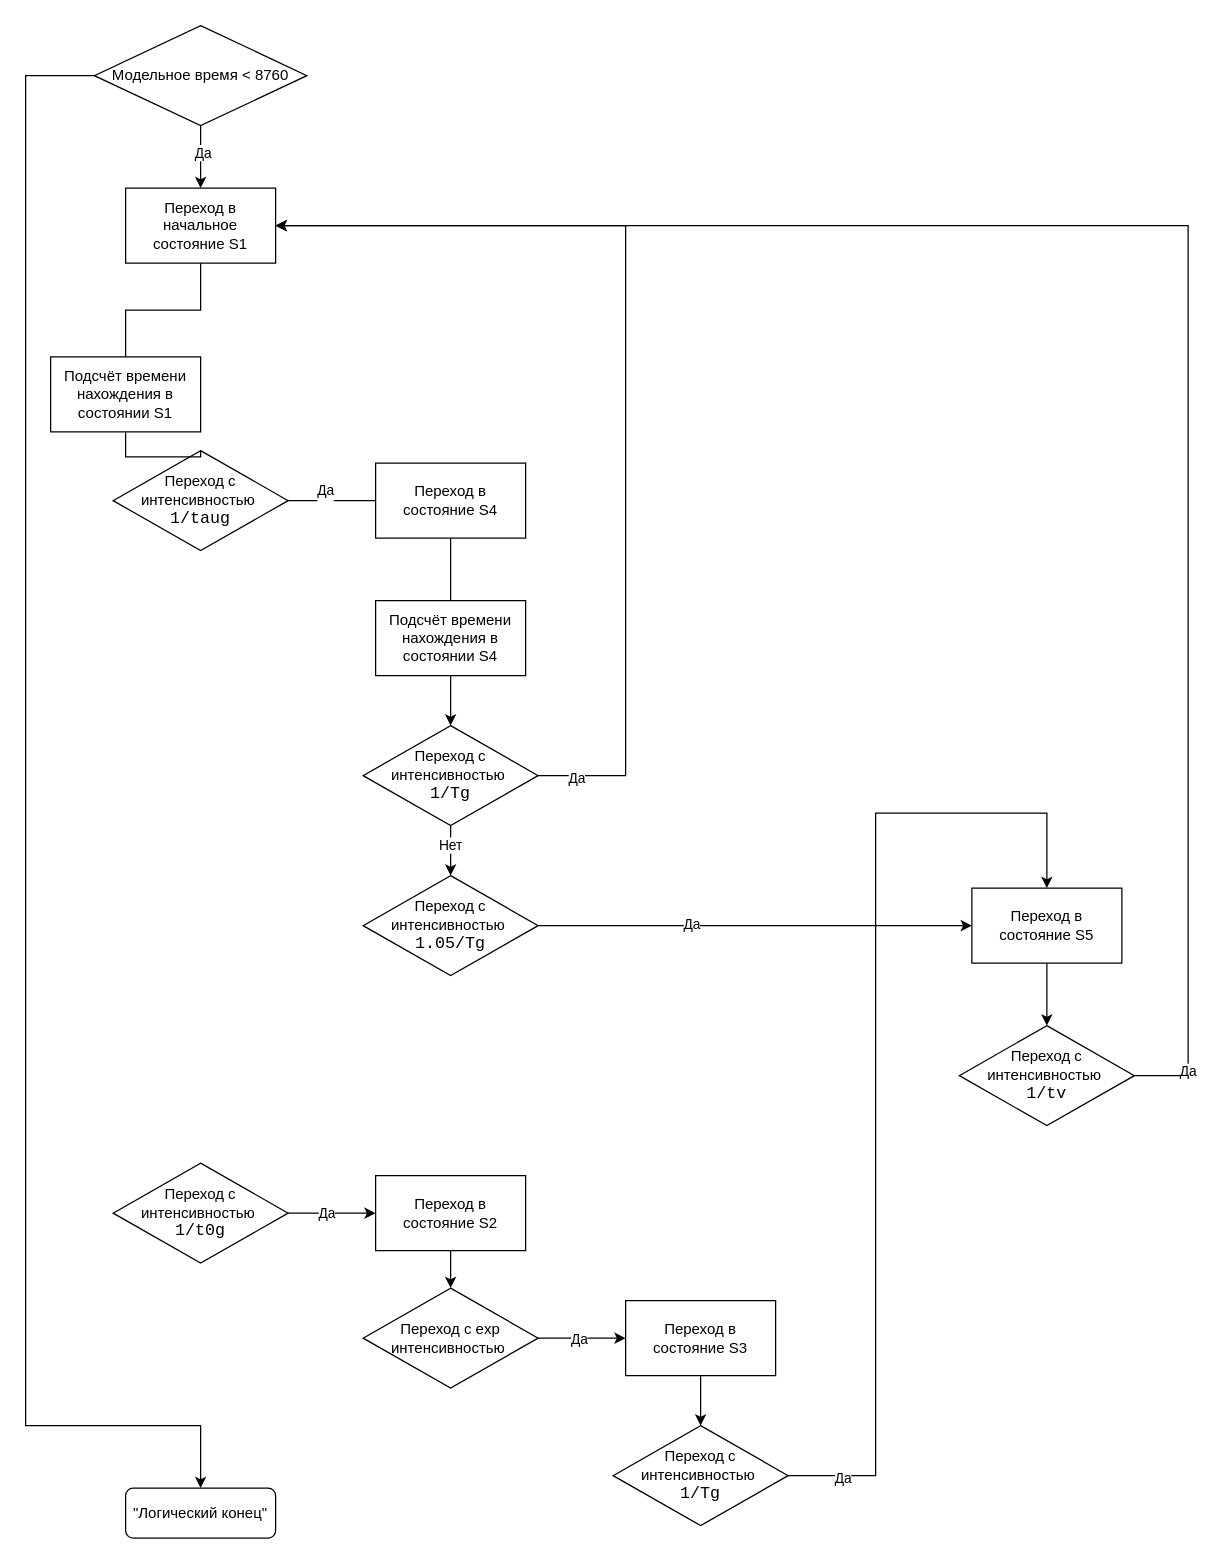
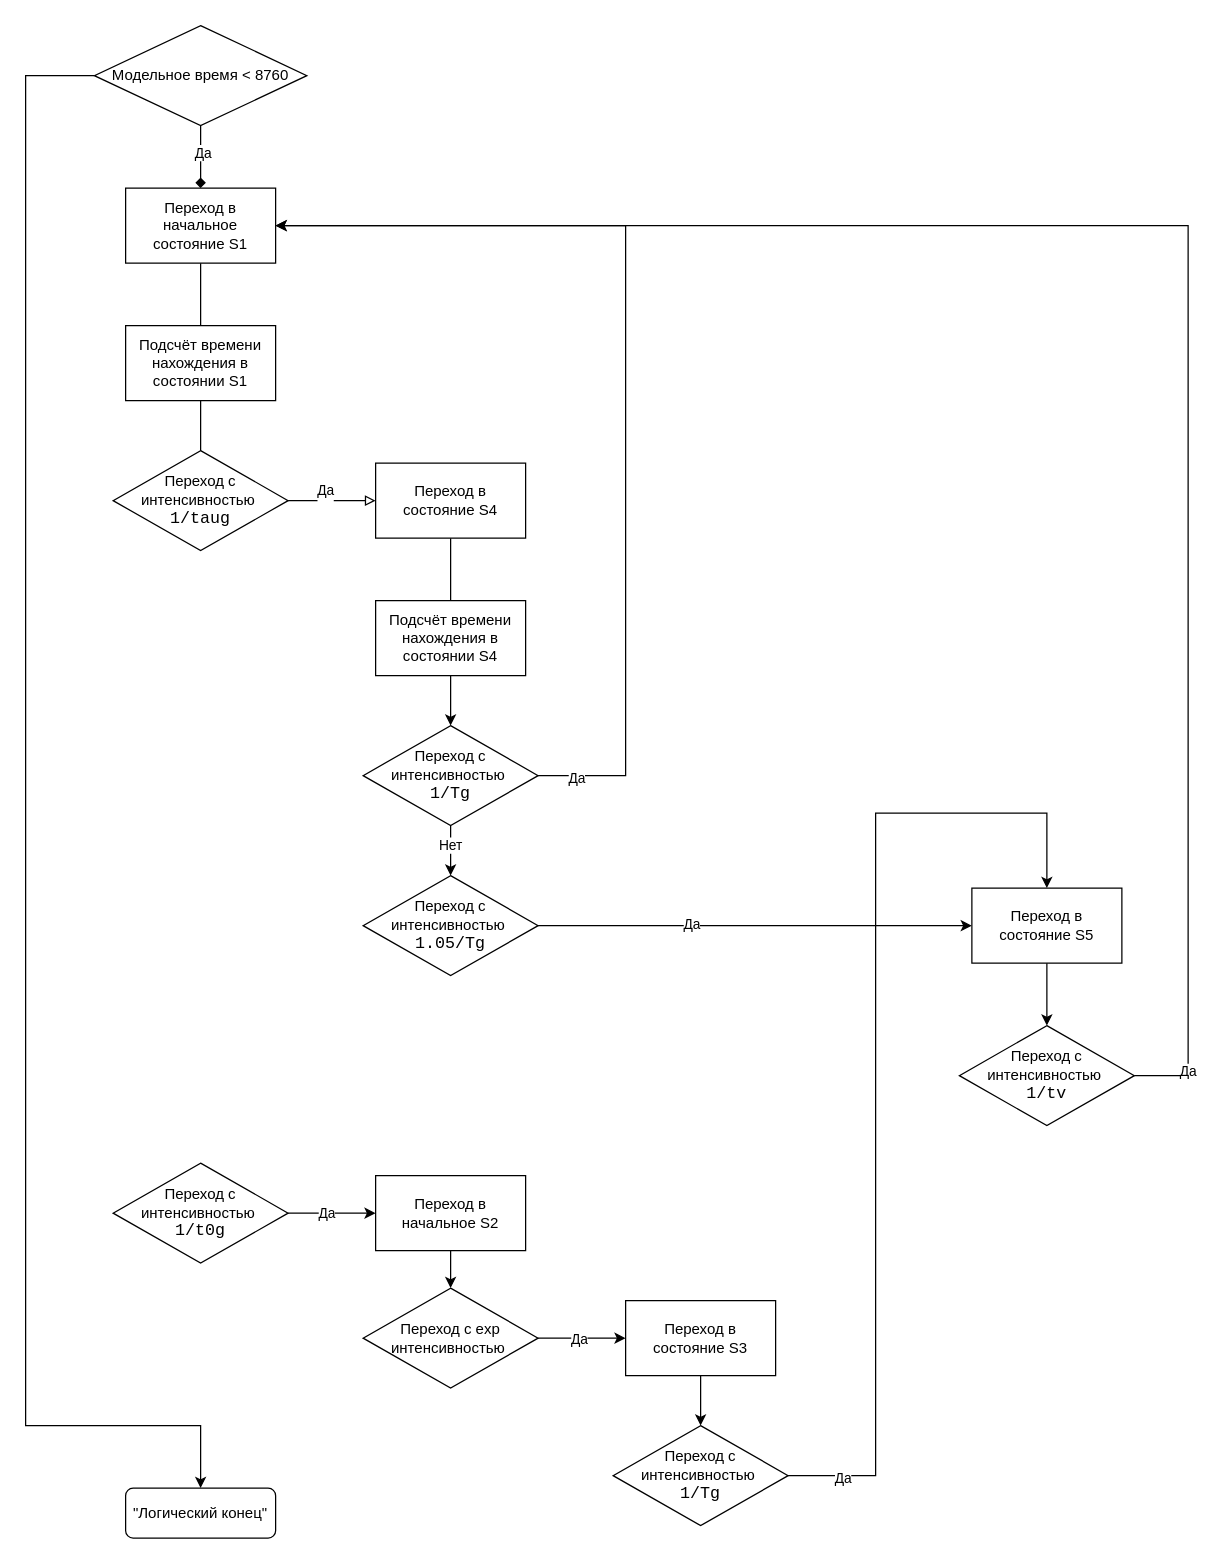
edge "Модельное время < 8760" -> "Переход в начальное состояние S1": arrowhead classic -> diamond
node "Подсчёт времени нахождения в состоянии S1": moved (126, 394) -> (201, 363)
edge "Переход с интенсивностью 1/taug" -- "Переход в состояние S4": arrowhead none -> block
node "Переход в состояние S2": label "Переход в состояние S2" -> "Переход в начальное S2"
